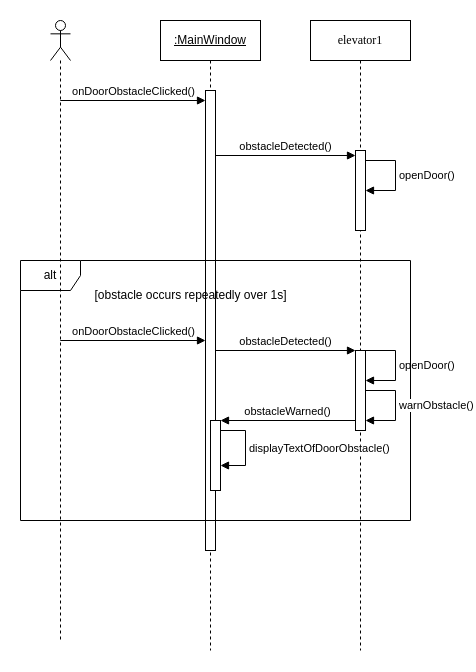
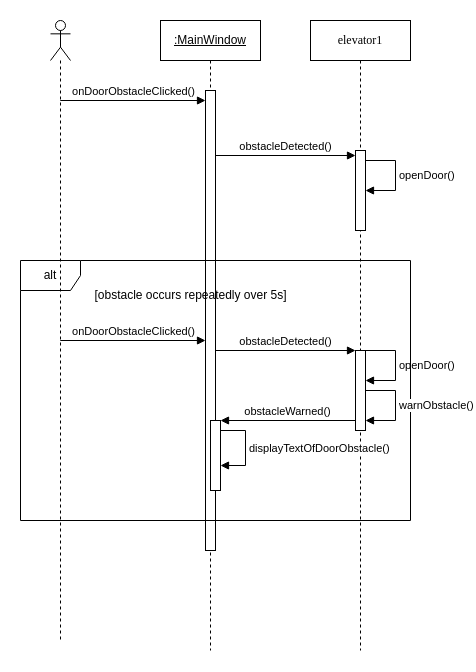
node "[obstacle occurs repeatedly over 1s]": label "[obstacle occurs repeatedly over 1s]" -> "[obstacle occurs repeatedly over 5s]"
